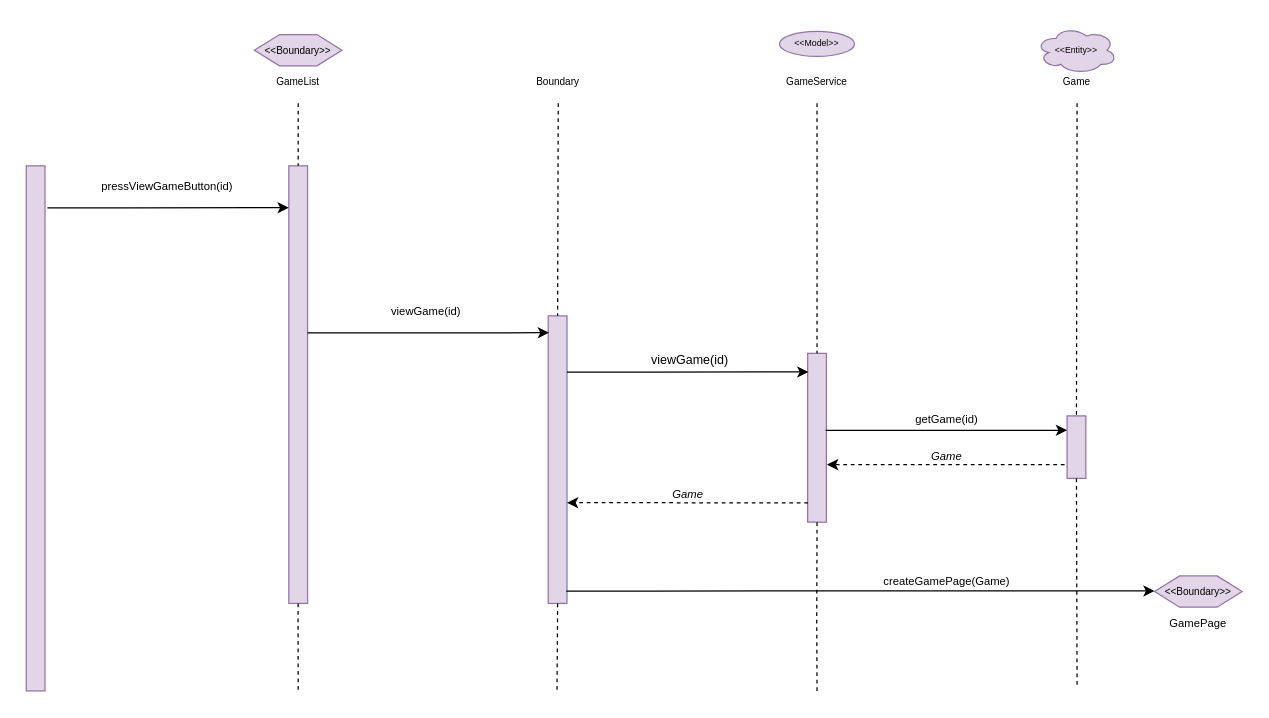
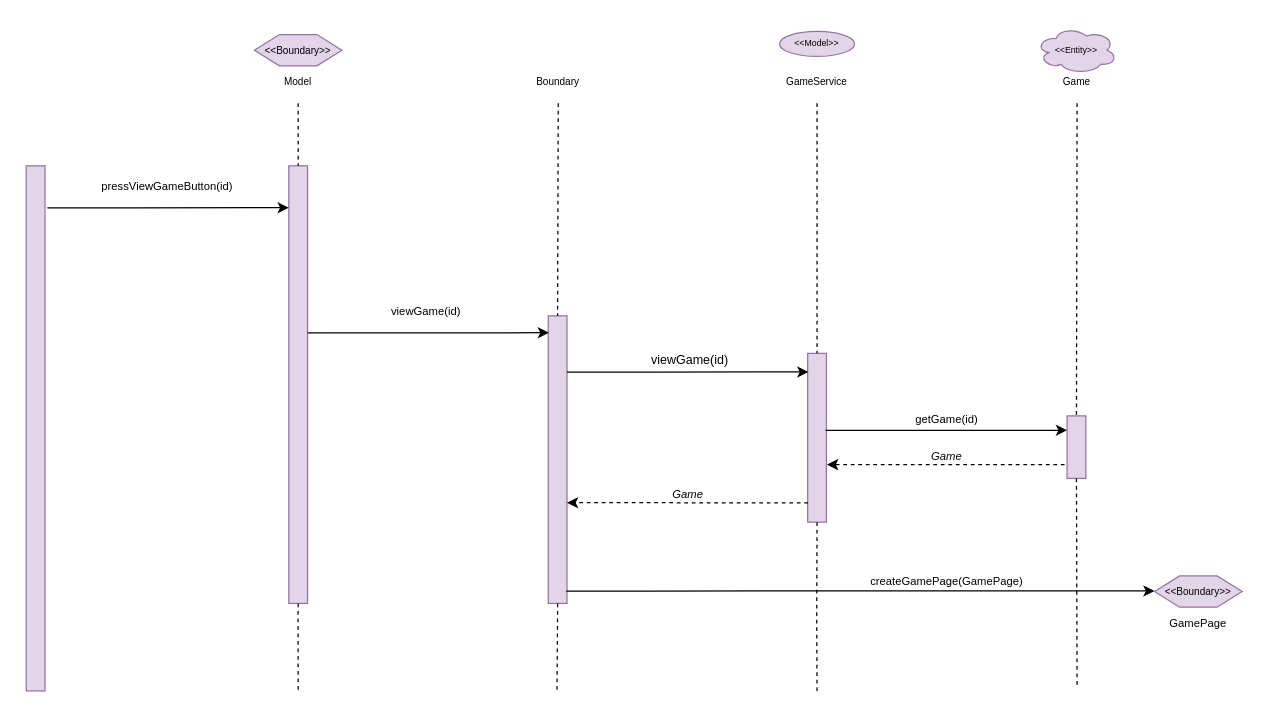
node "GameList": label "GameList" -> "Model"
node "createGamePage(Game)": label "createGamePage(Game)" -> "createGamePage(GamePage)"
